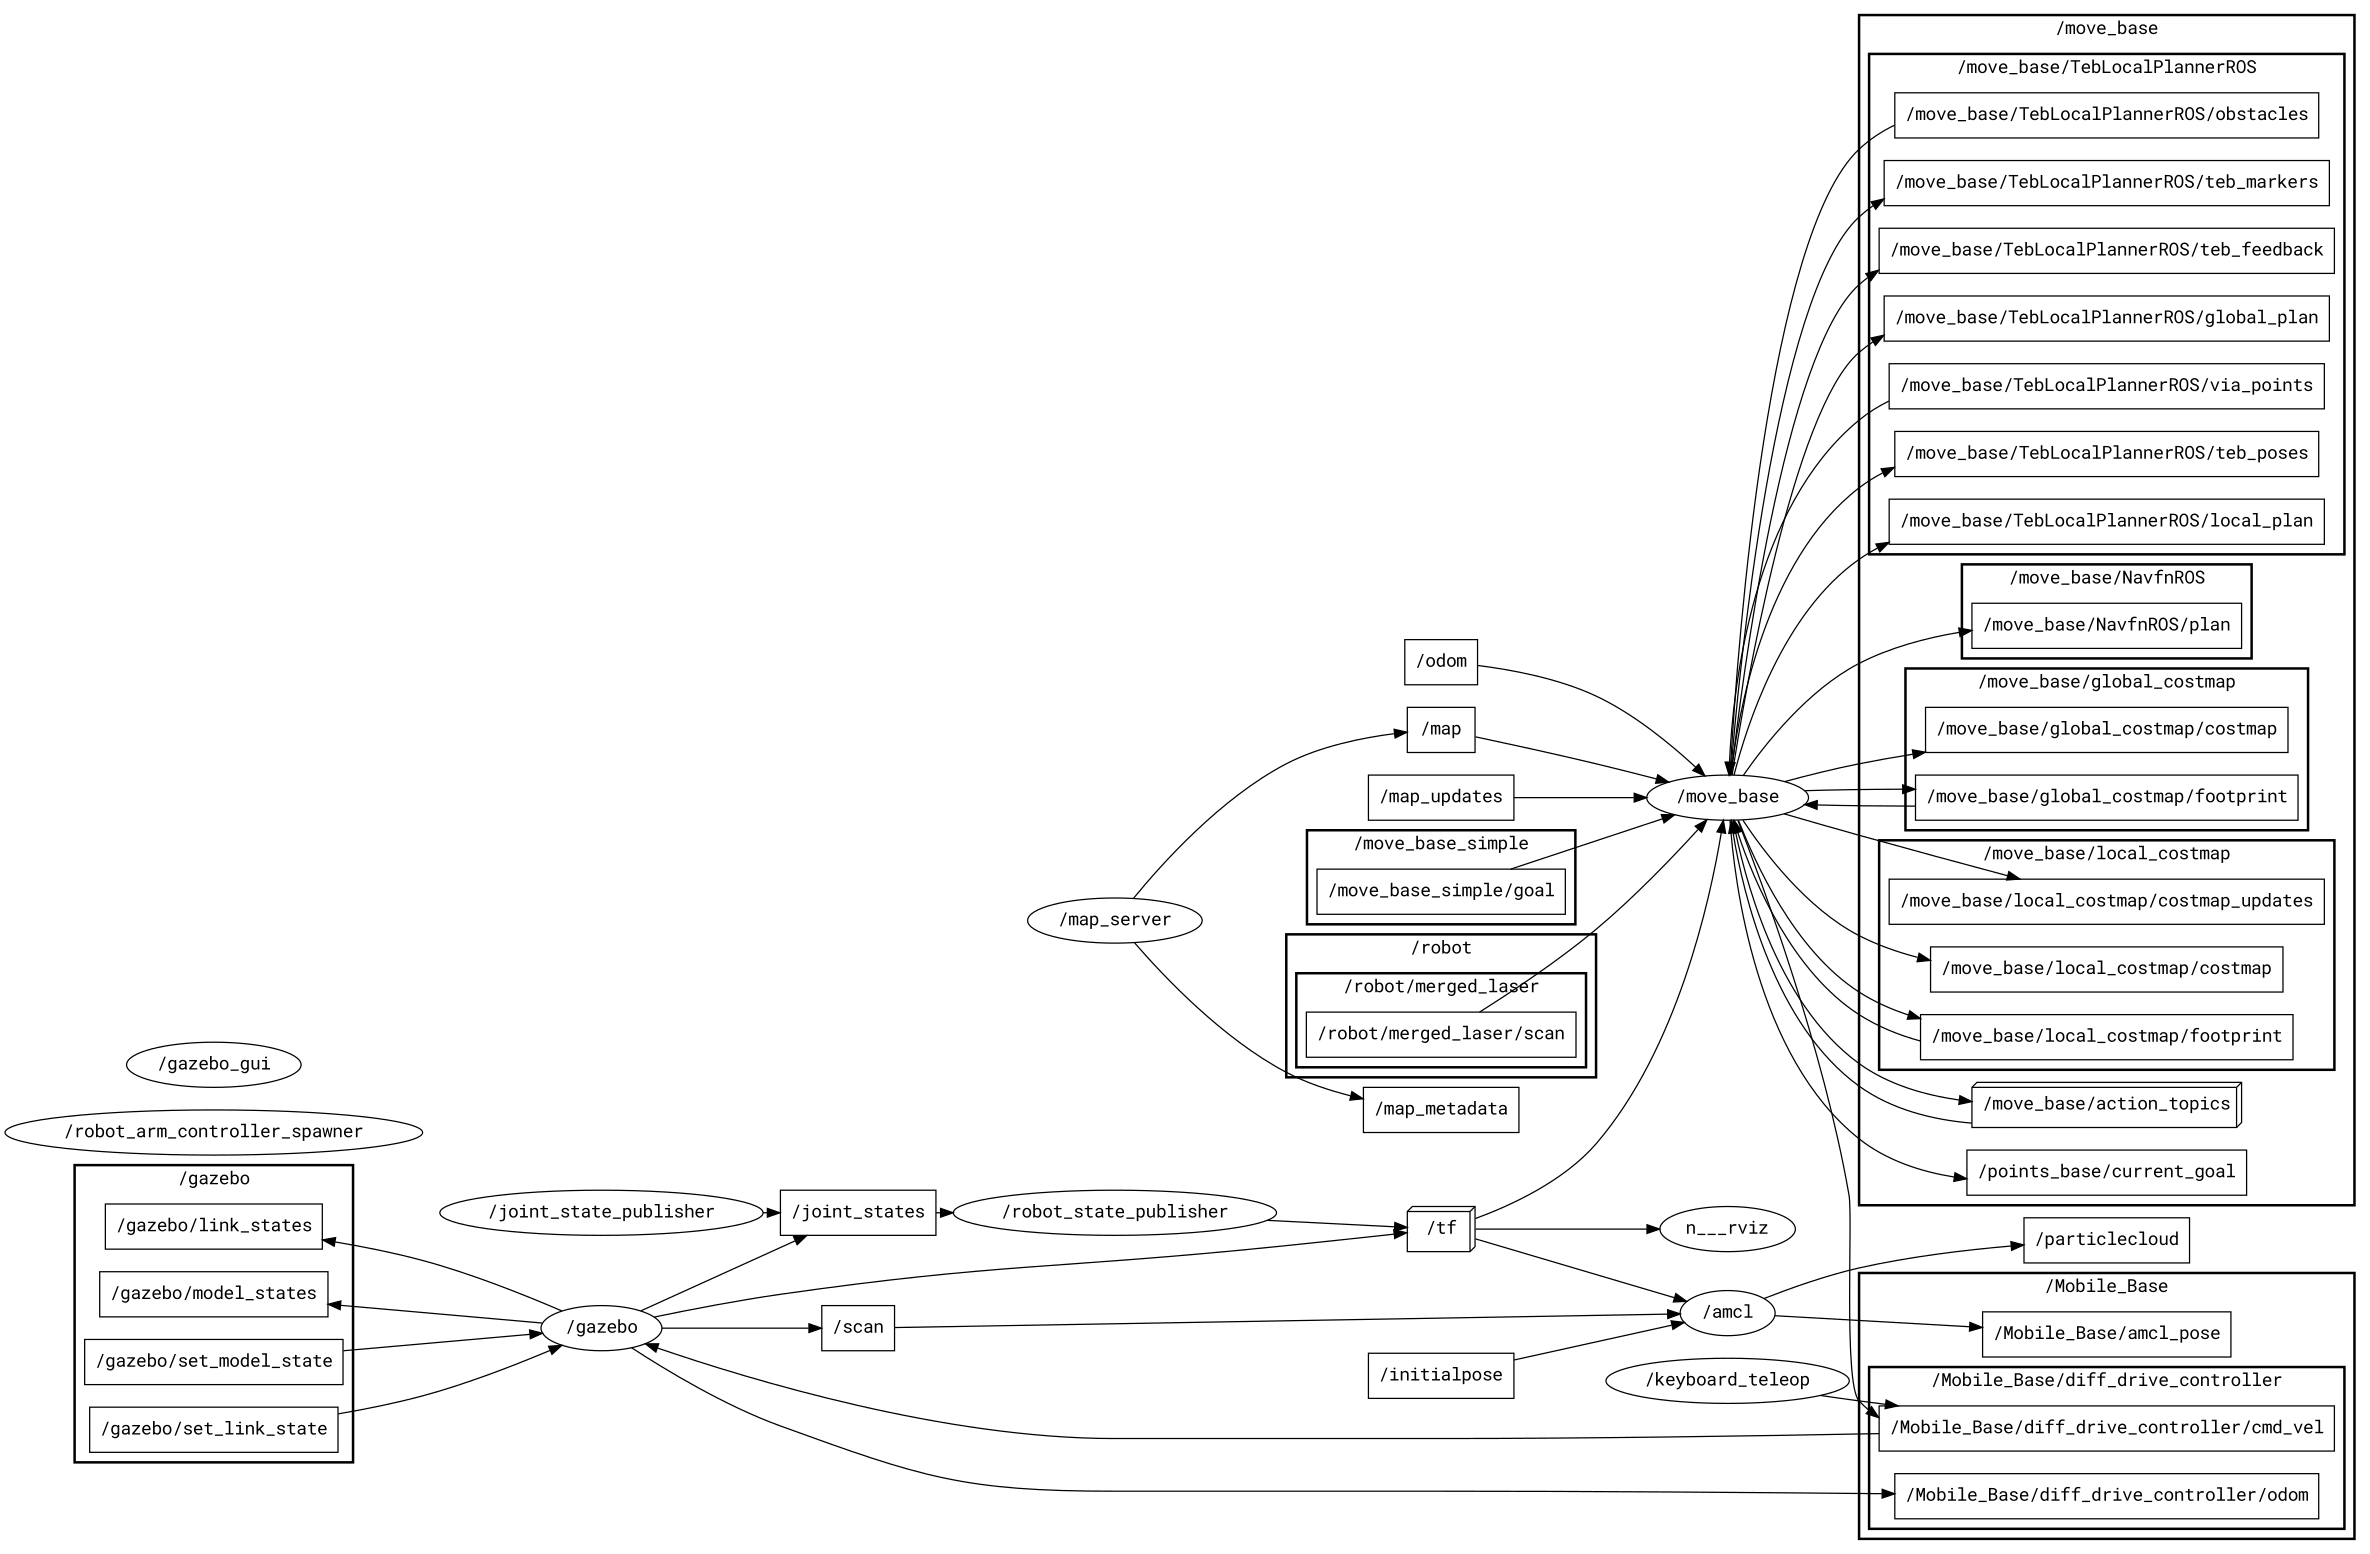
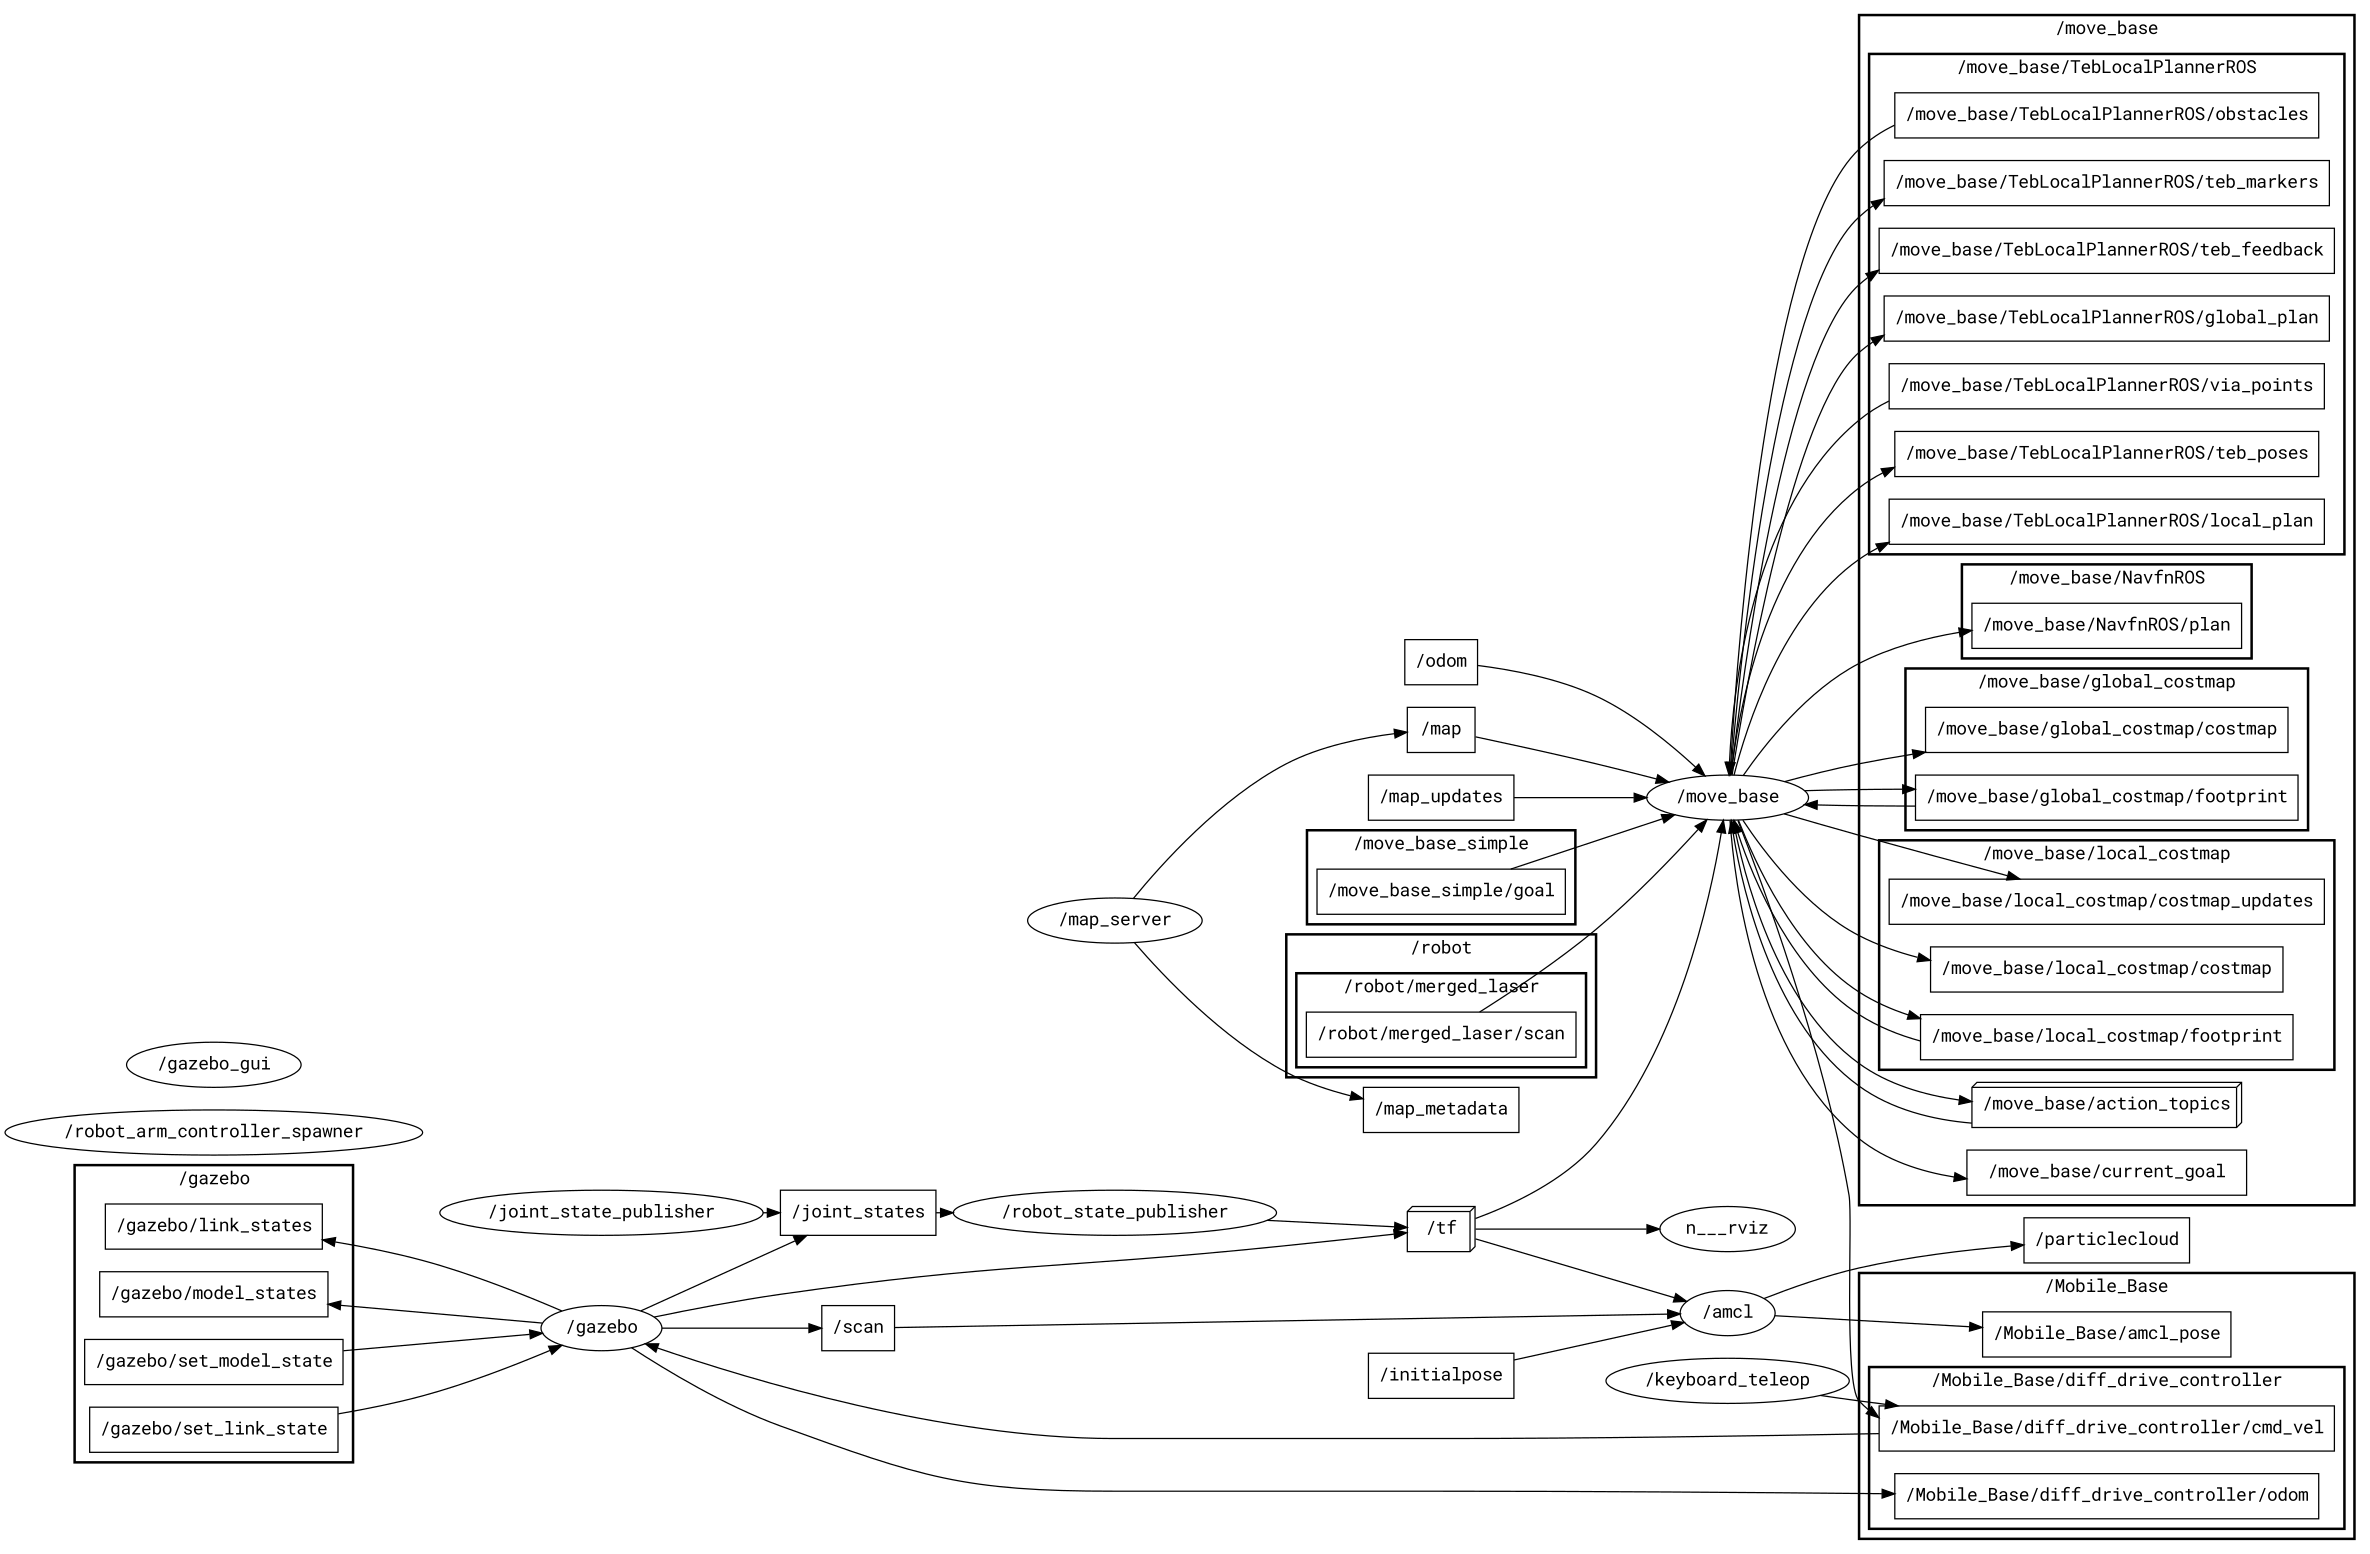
node "/points_base/current_goal": label "/points_base/current_goal" -> "/move_base/current_goal"
